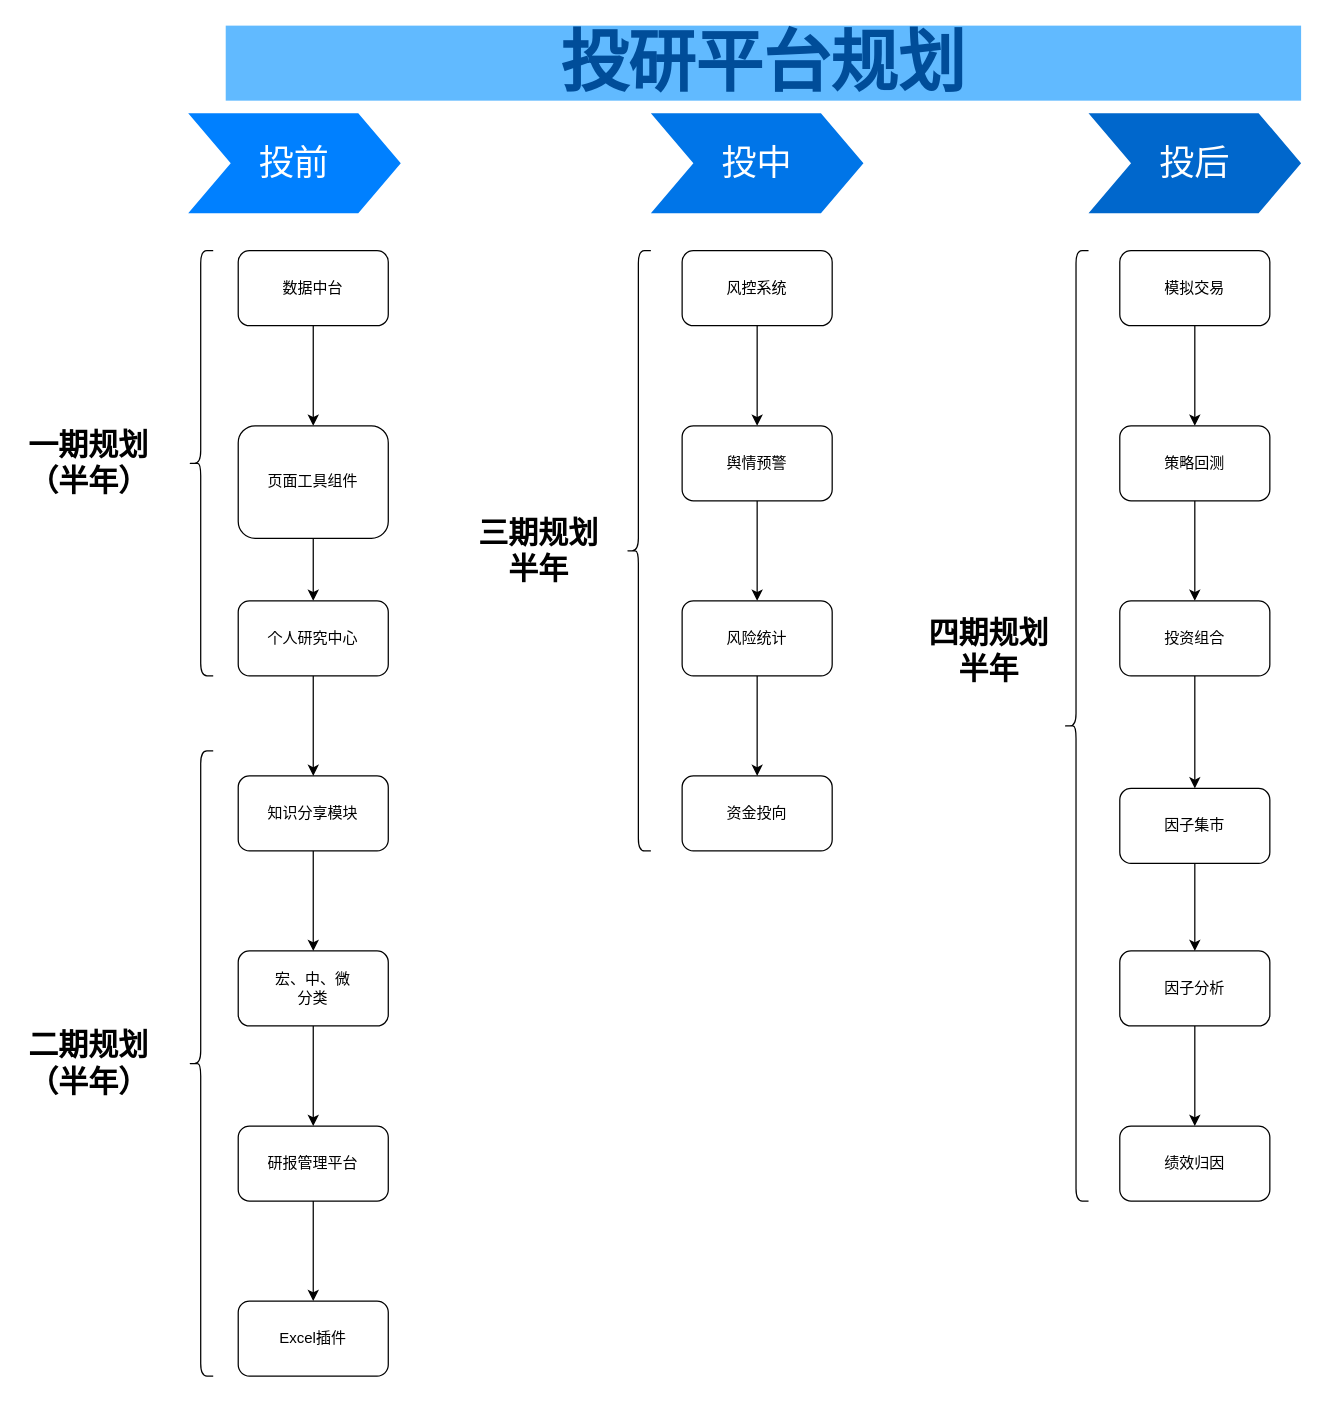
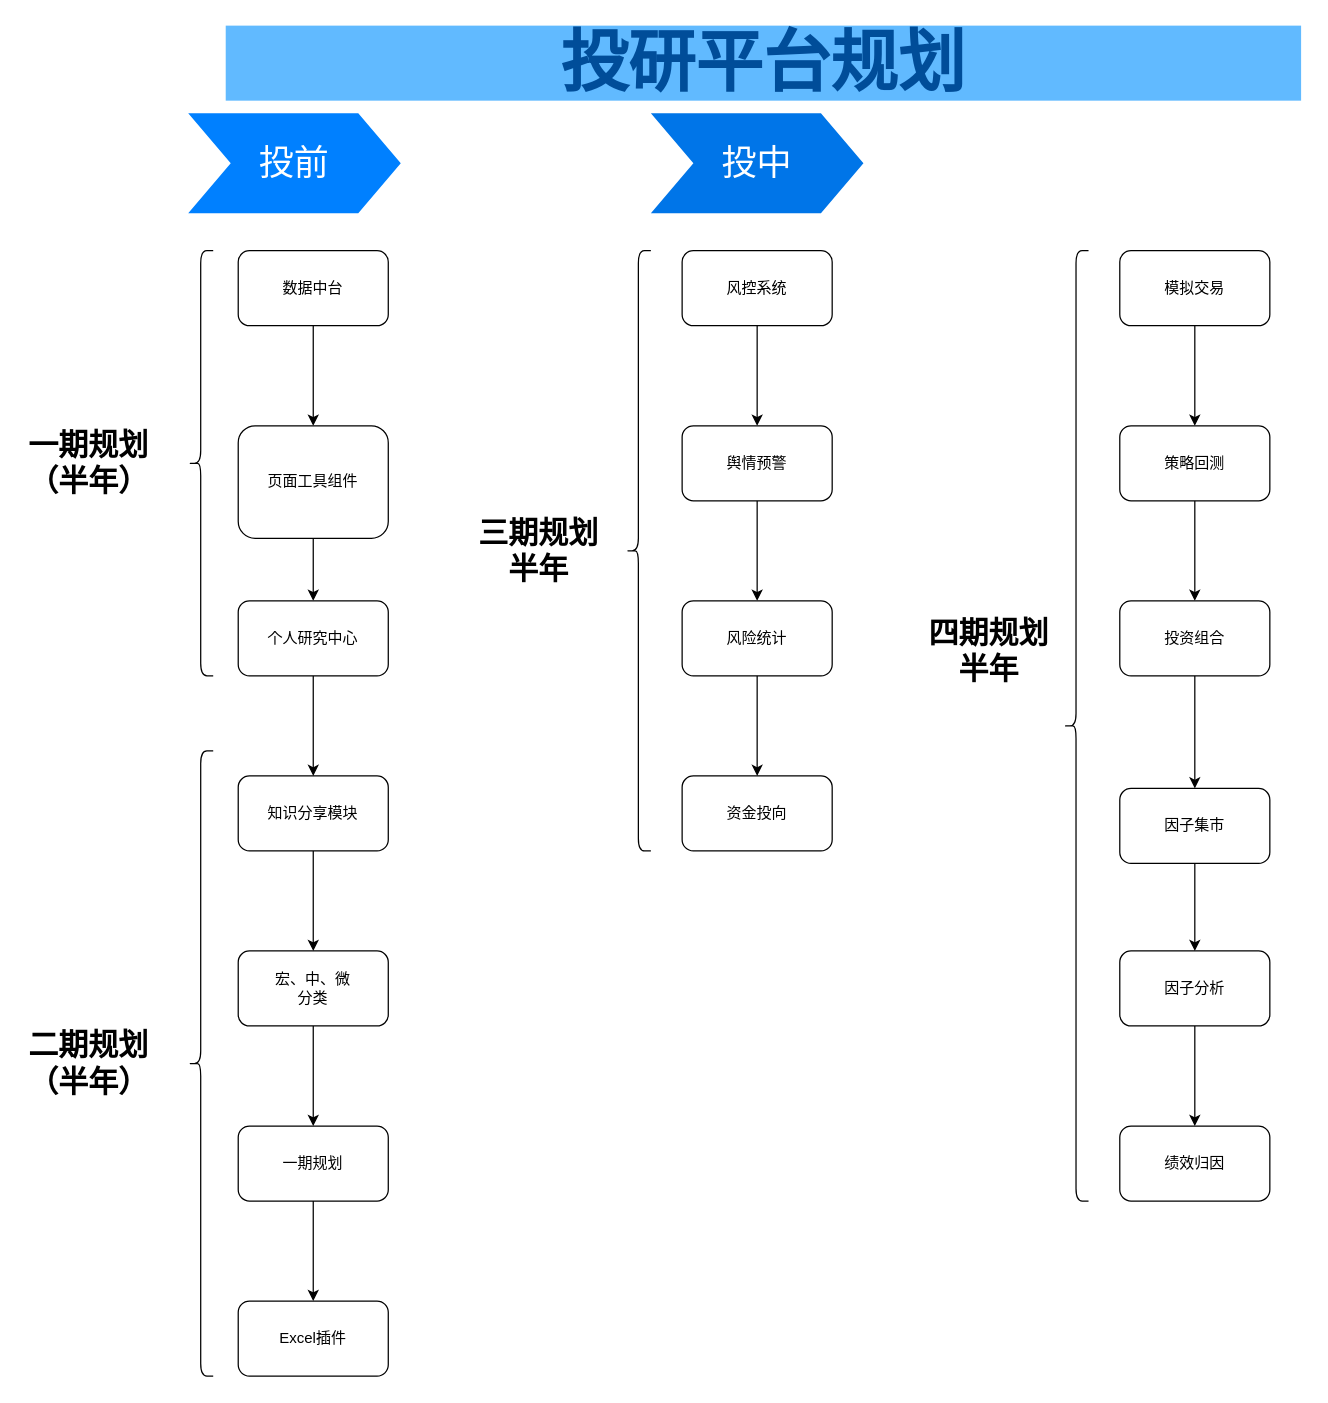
node "投后": removed
node "研报管理平台": label "研报管理平台" -> "一期规划"
